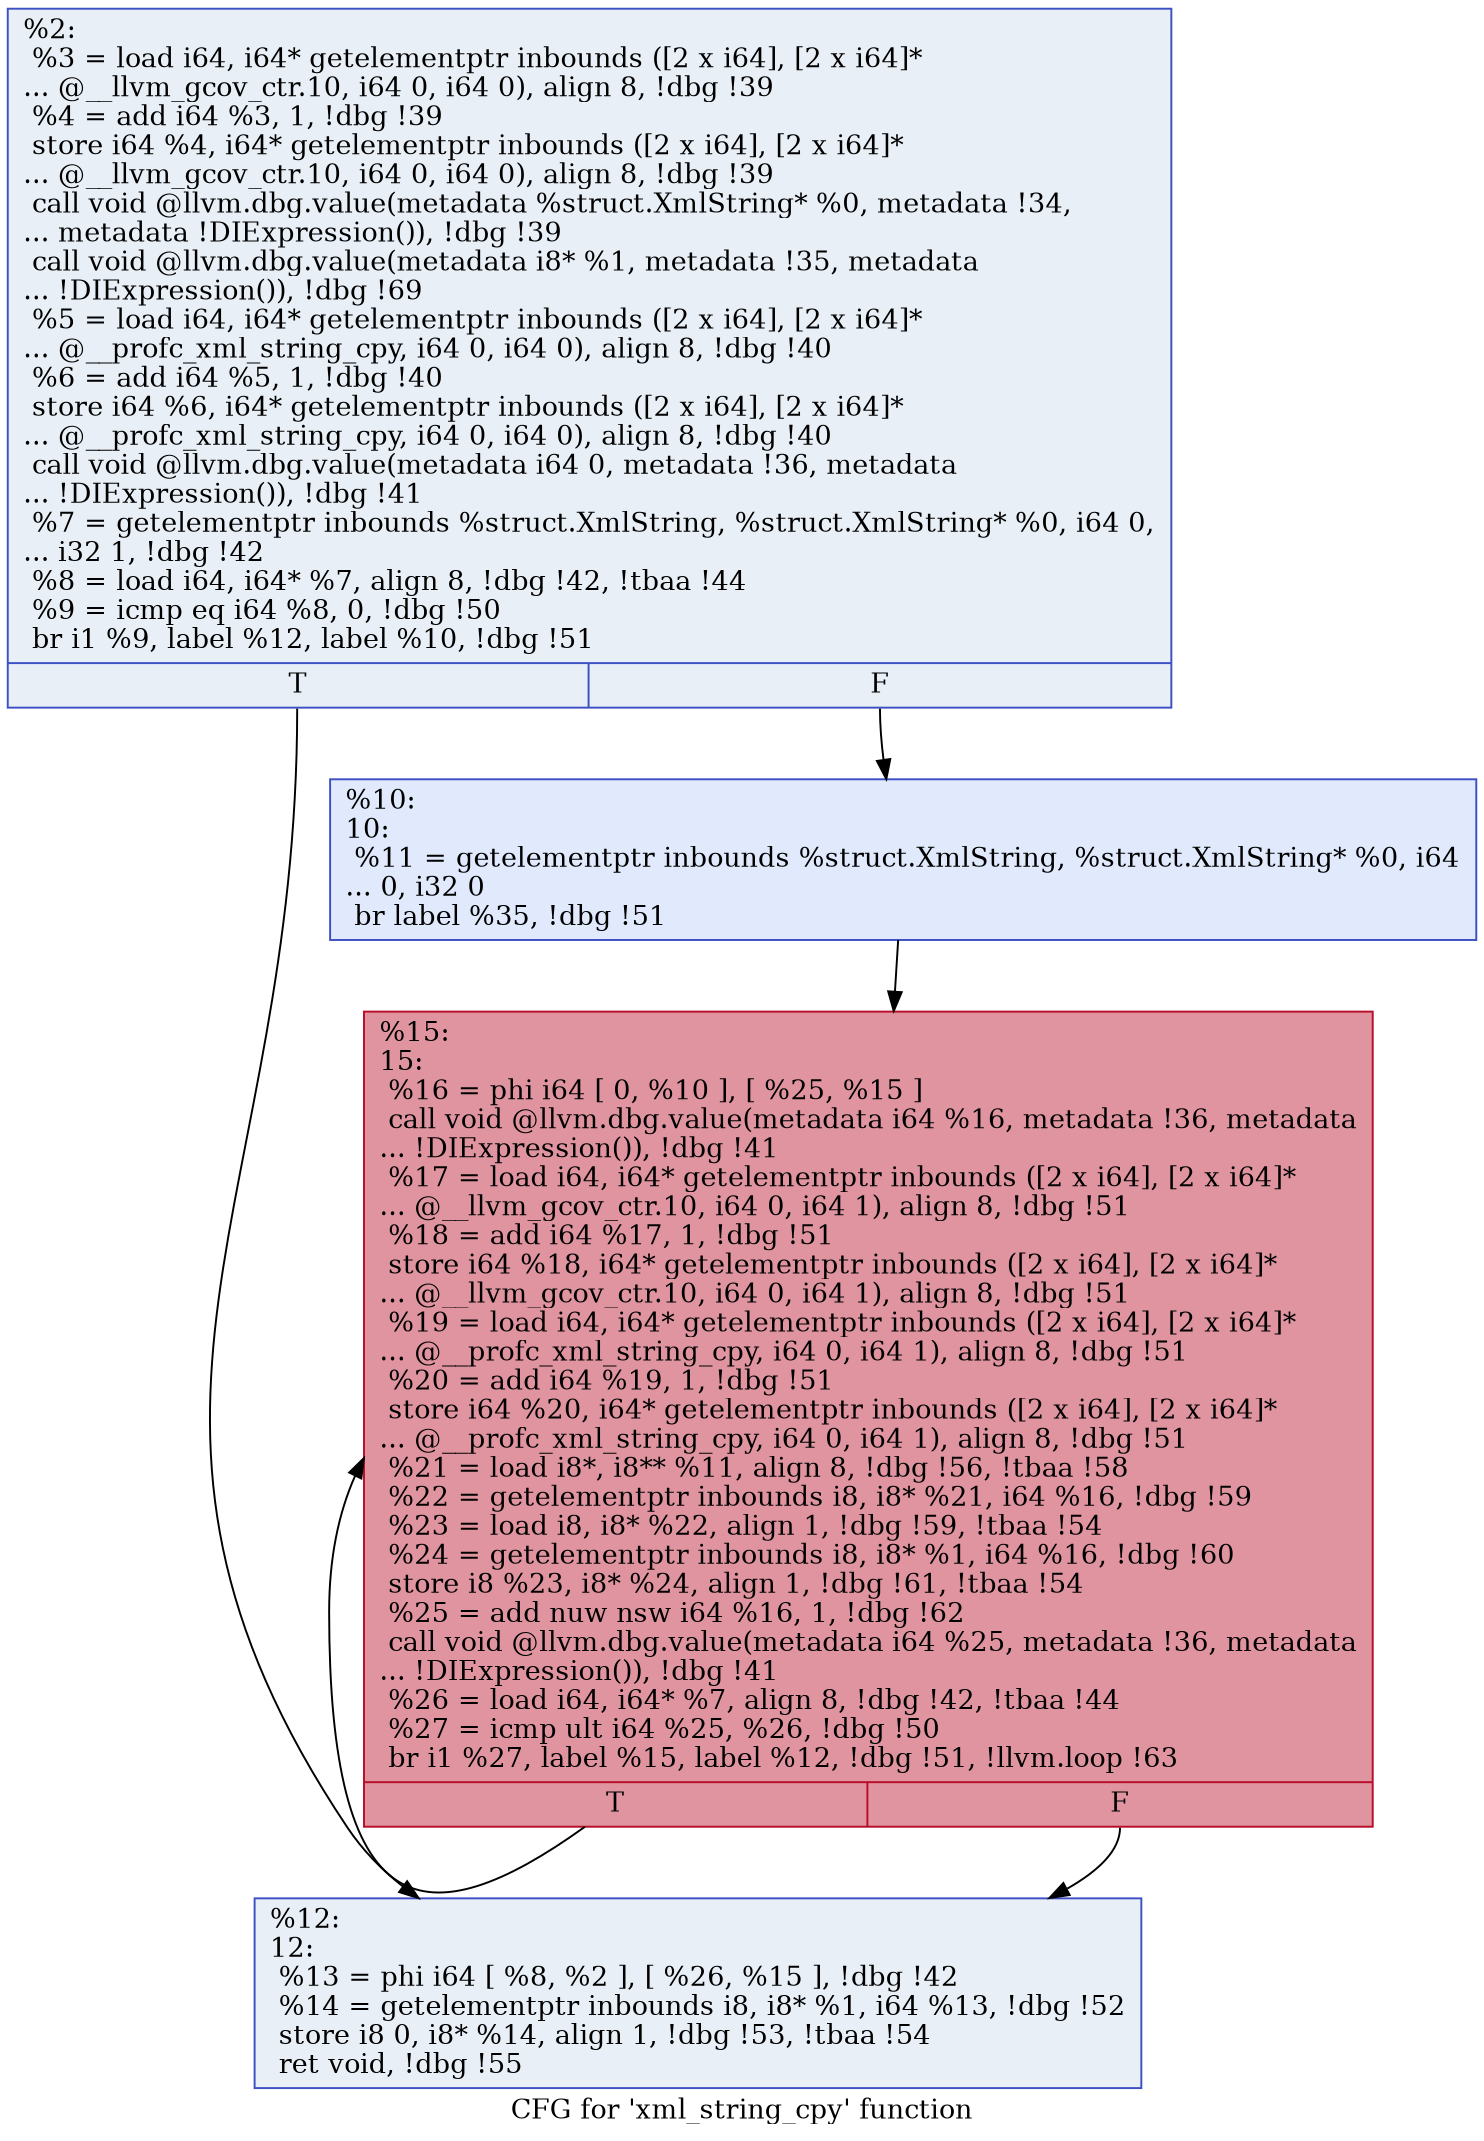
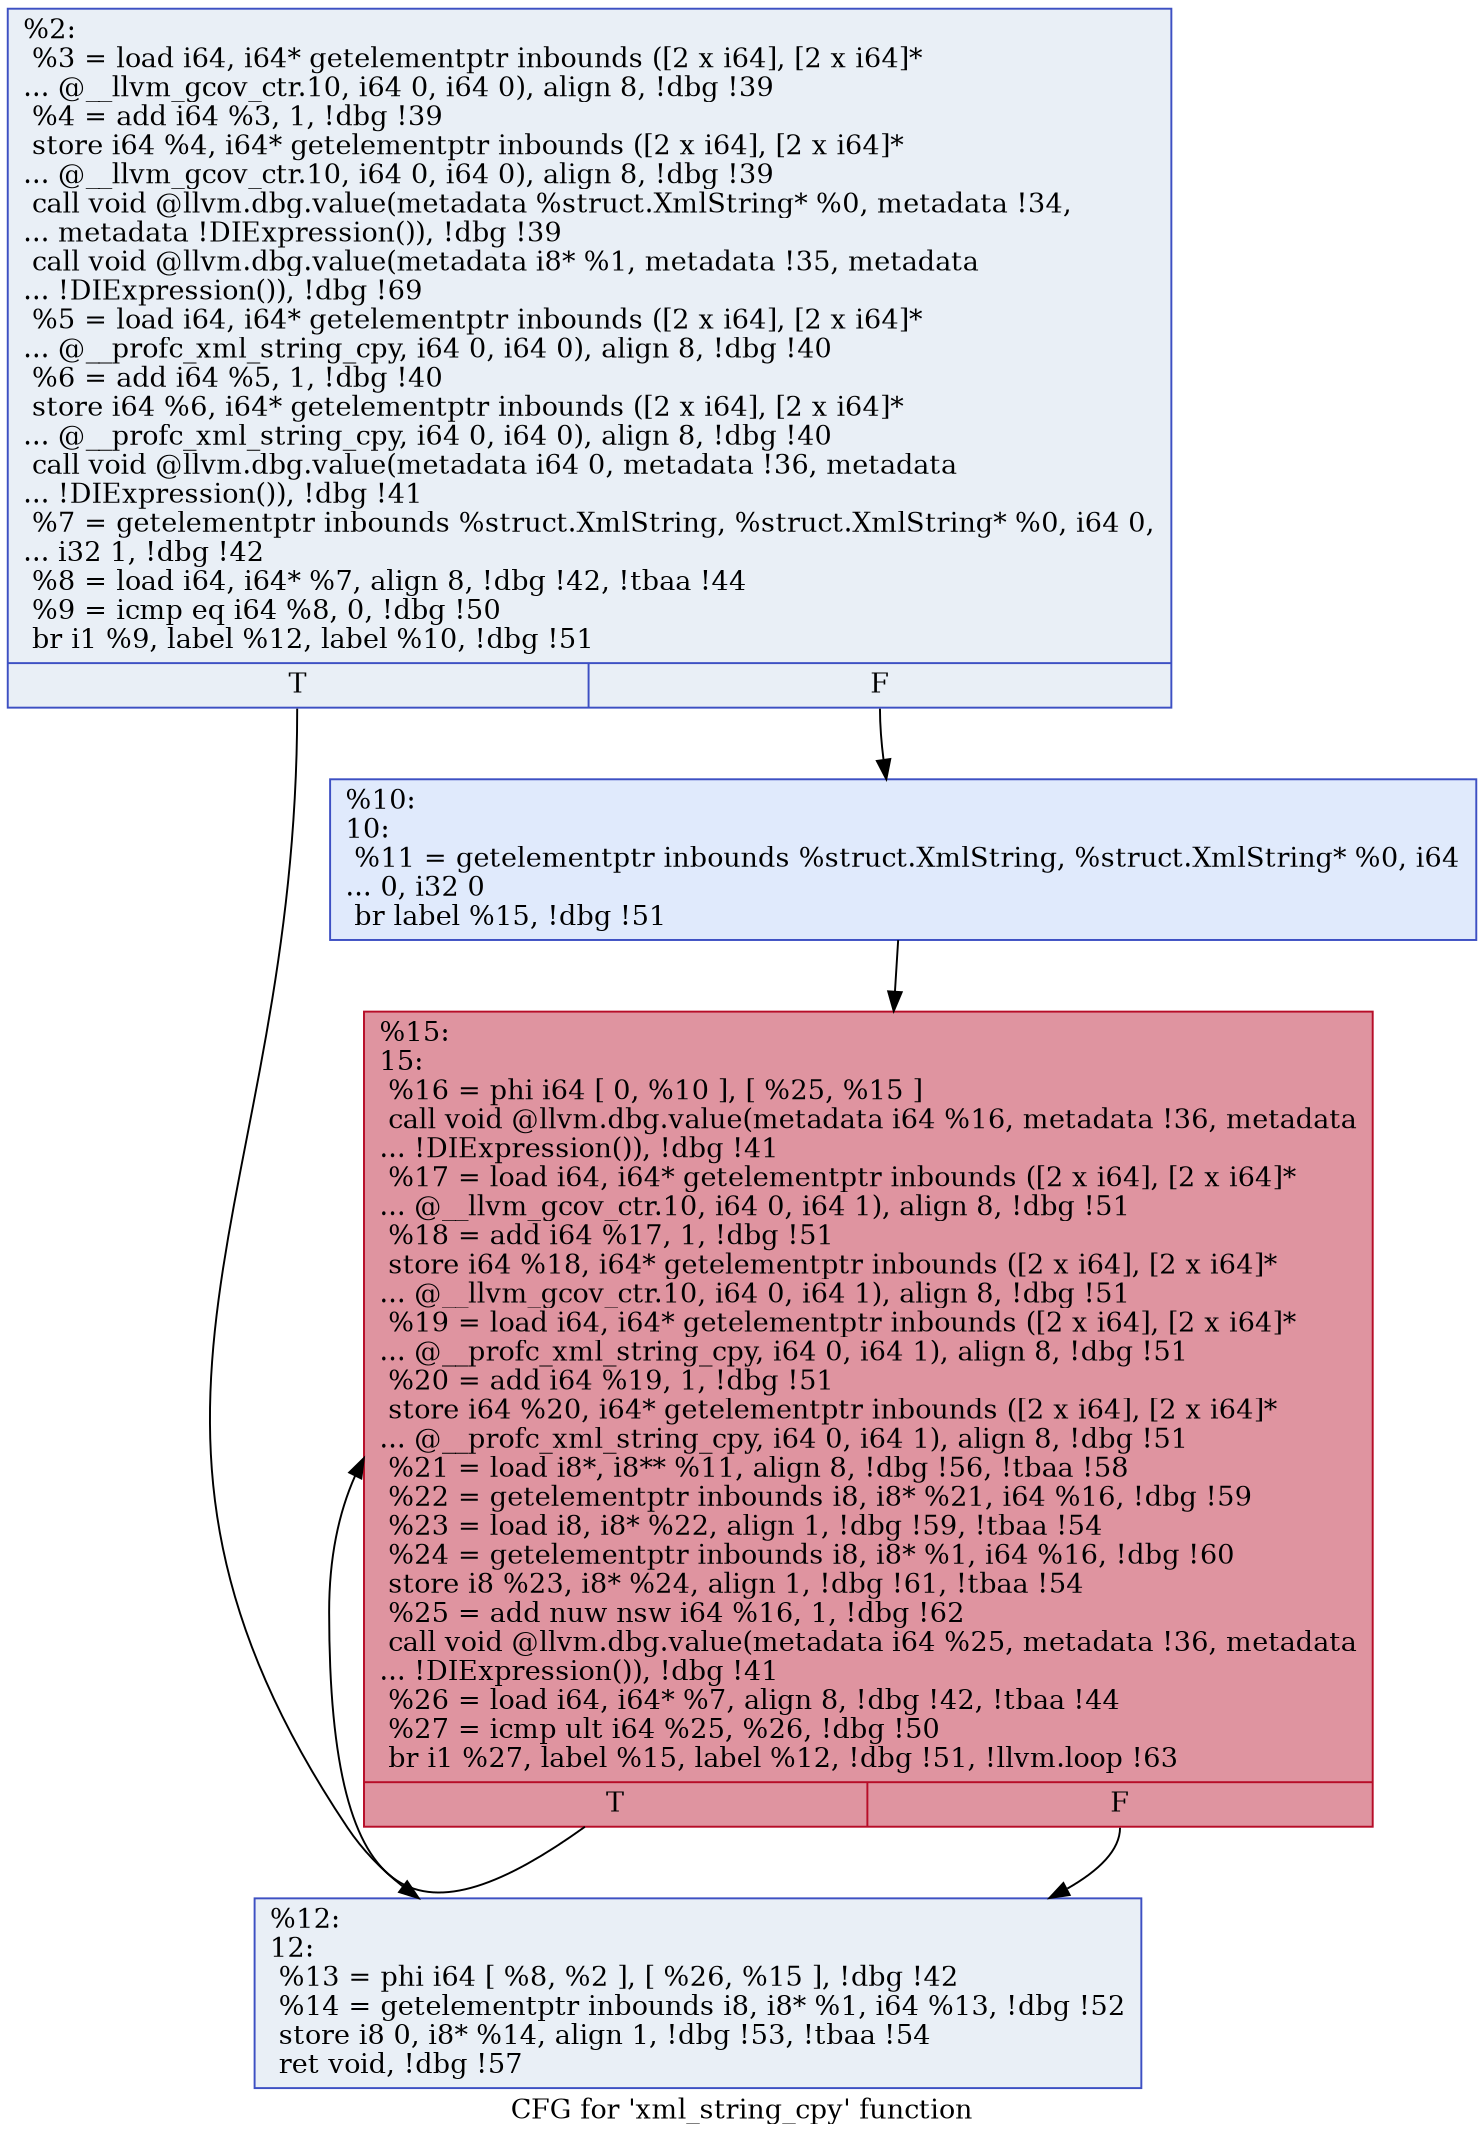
node "%10:": text "br label %35, !dbg !51" -> "br label %15, !dbg !51"
node "%12:": text "ret void, !dbg !55" -> "ret void, !dbg !57"
